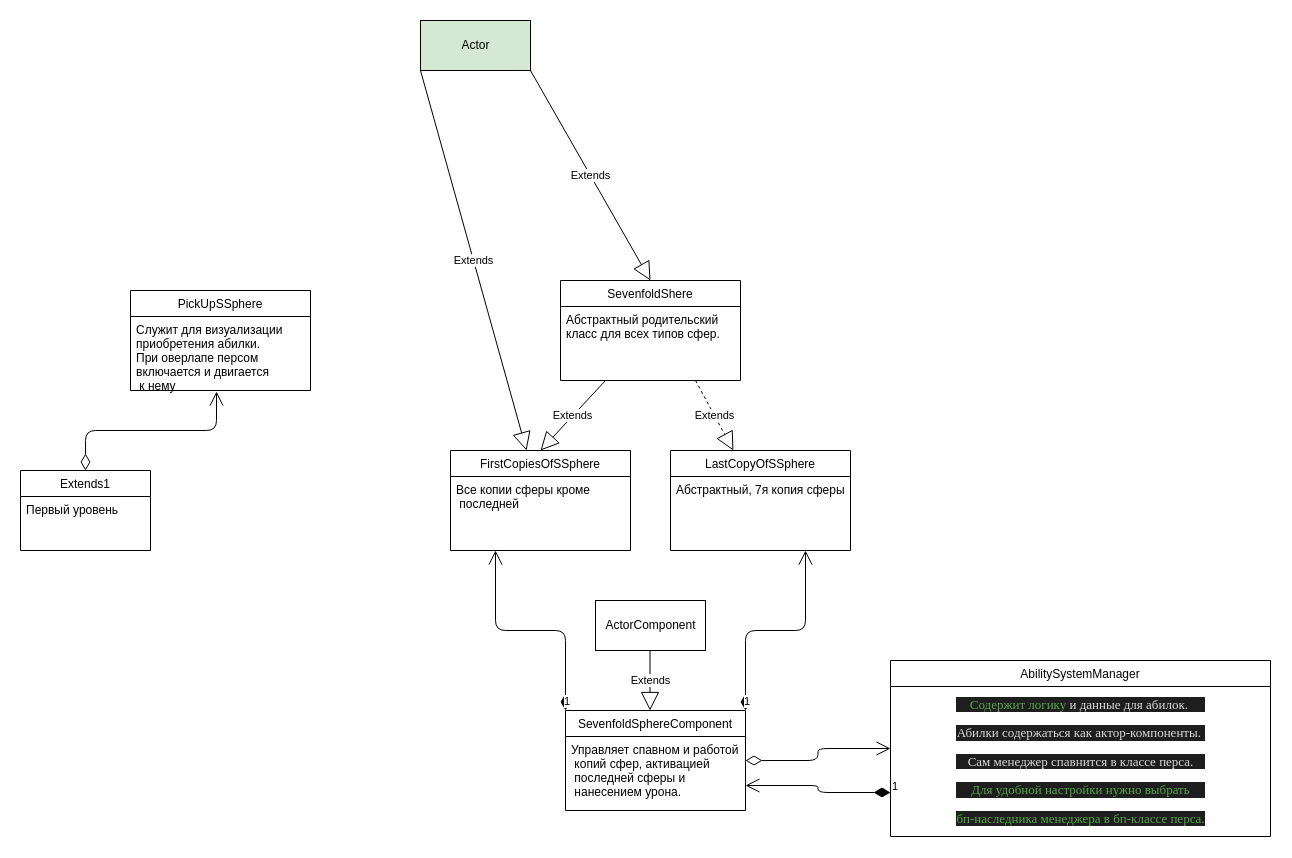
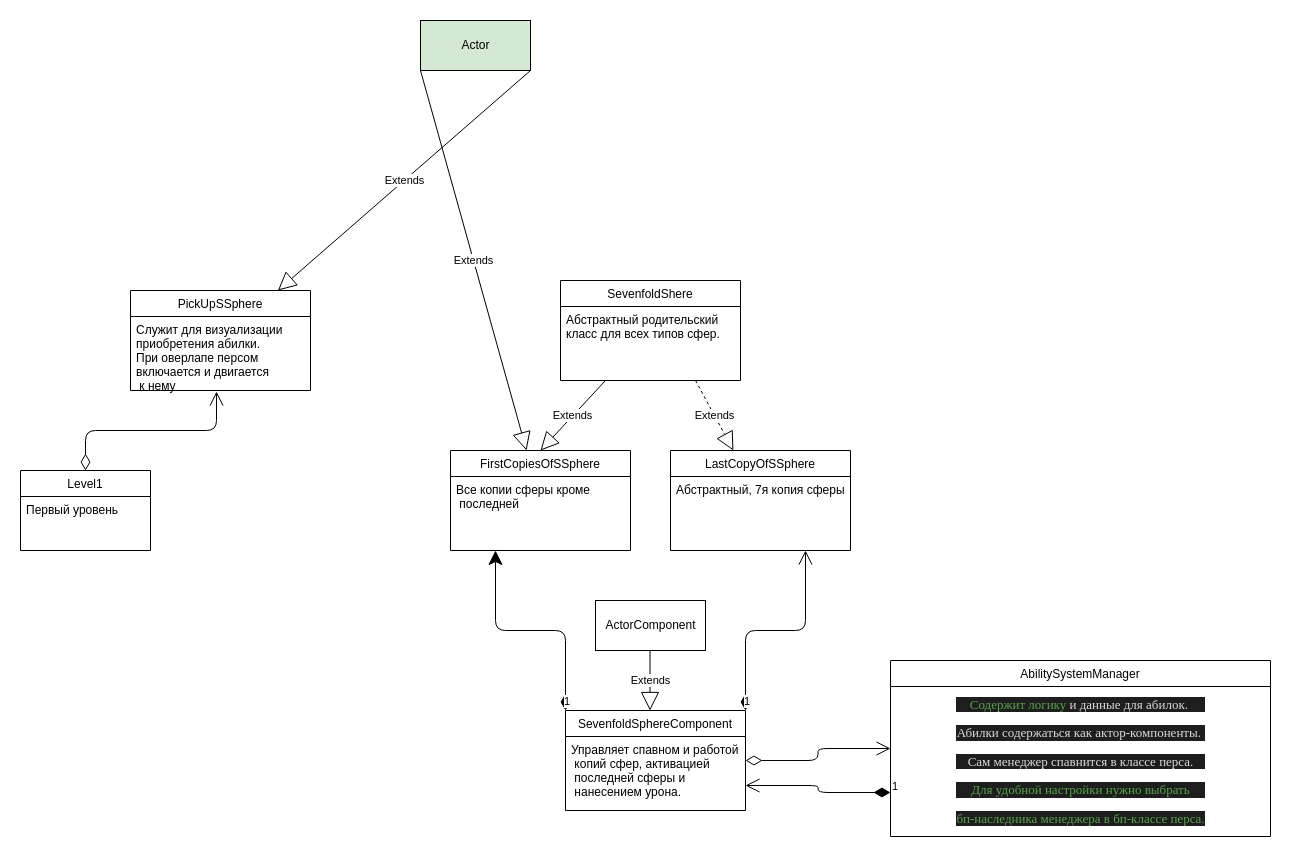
edge "Actor" -> "SevenfoldShere": now "Actor" -> "PickUpSSphere"
node "Extends1": label "Extends1" -> "Level1"
edge "FirstCopiesOfSSphere" -- "SevenfoldSphereComponent": arrowhead open -> classic
